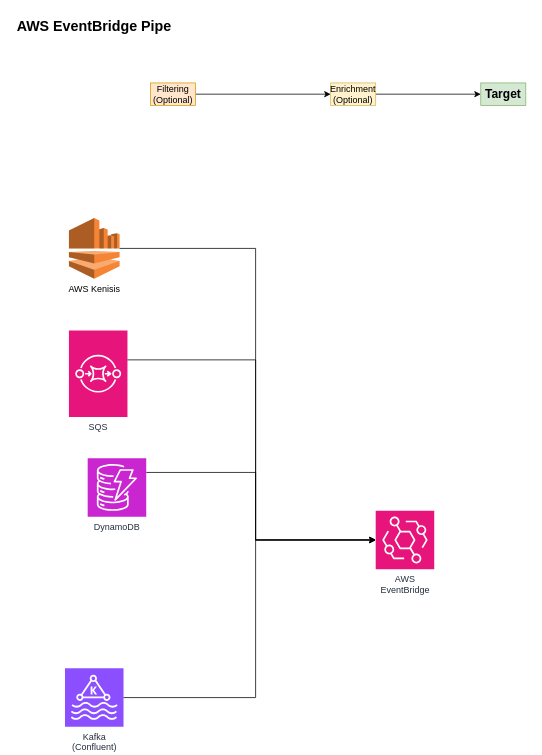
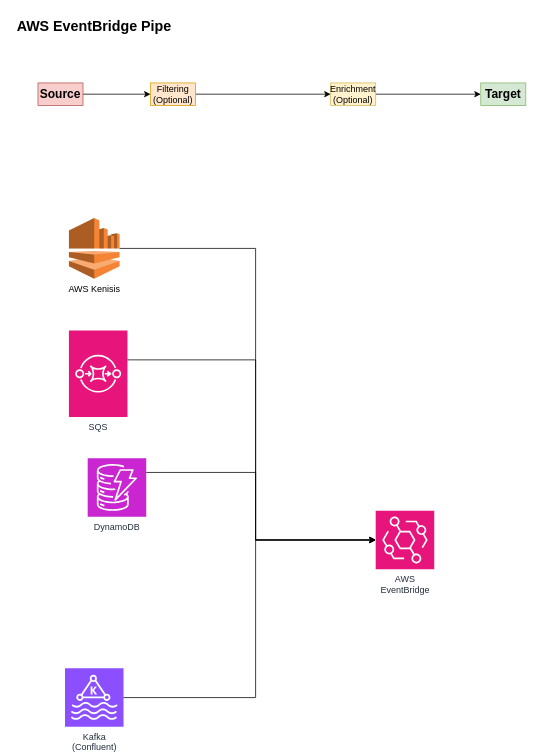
node "Source": added
edge "Source" -> "Filtering (Optional)": added
